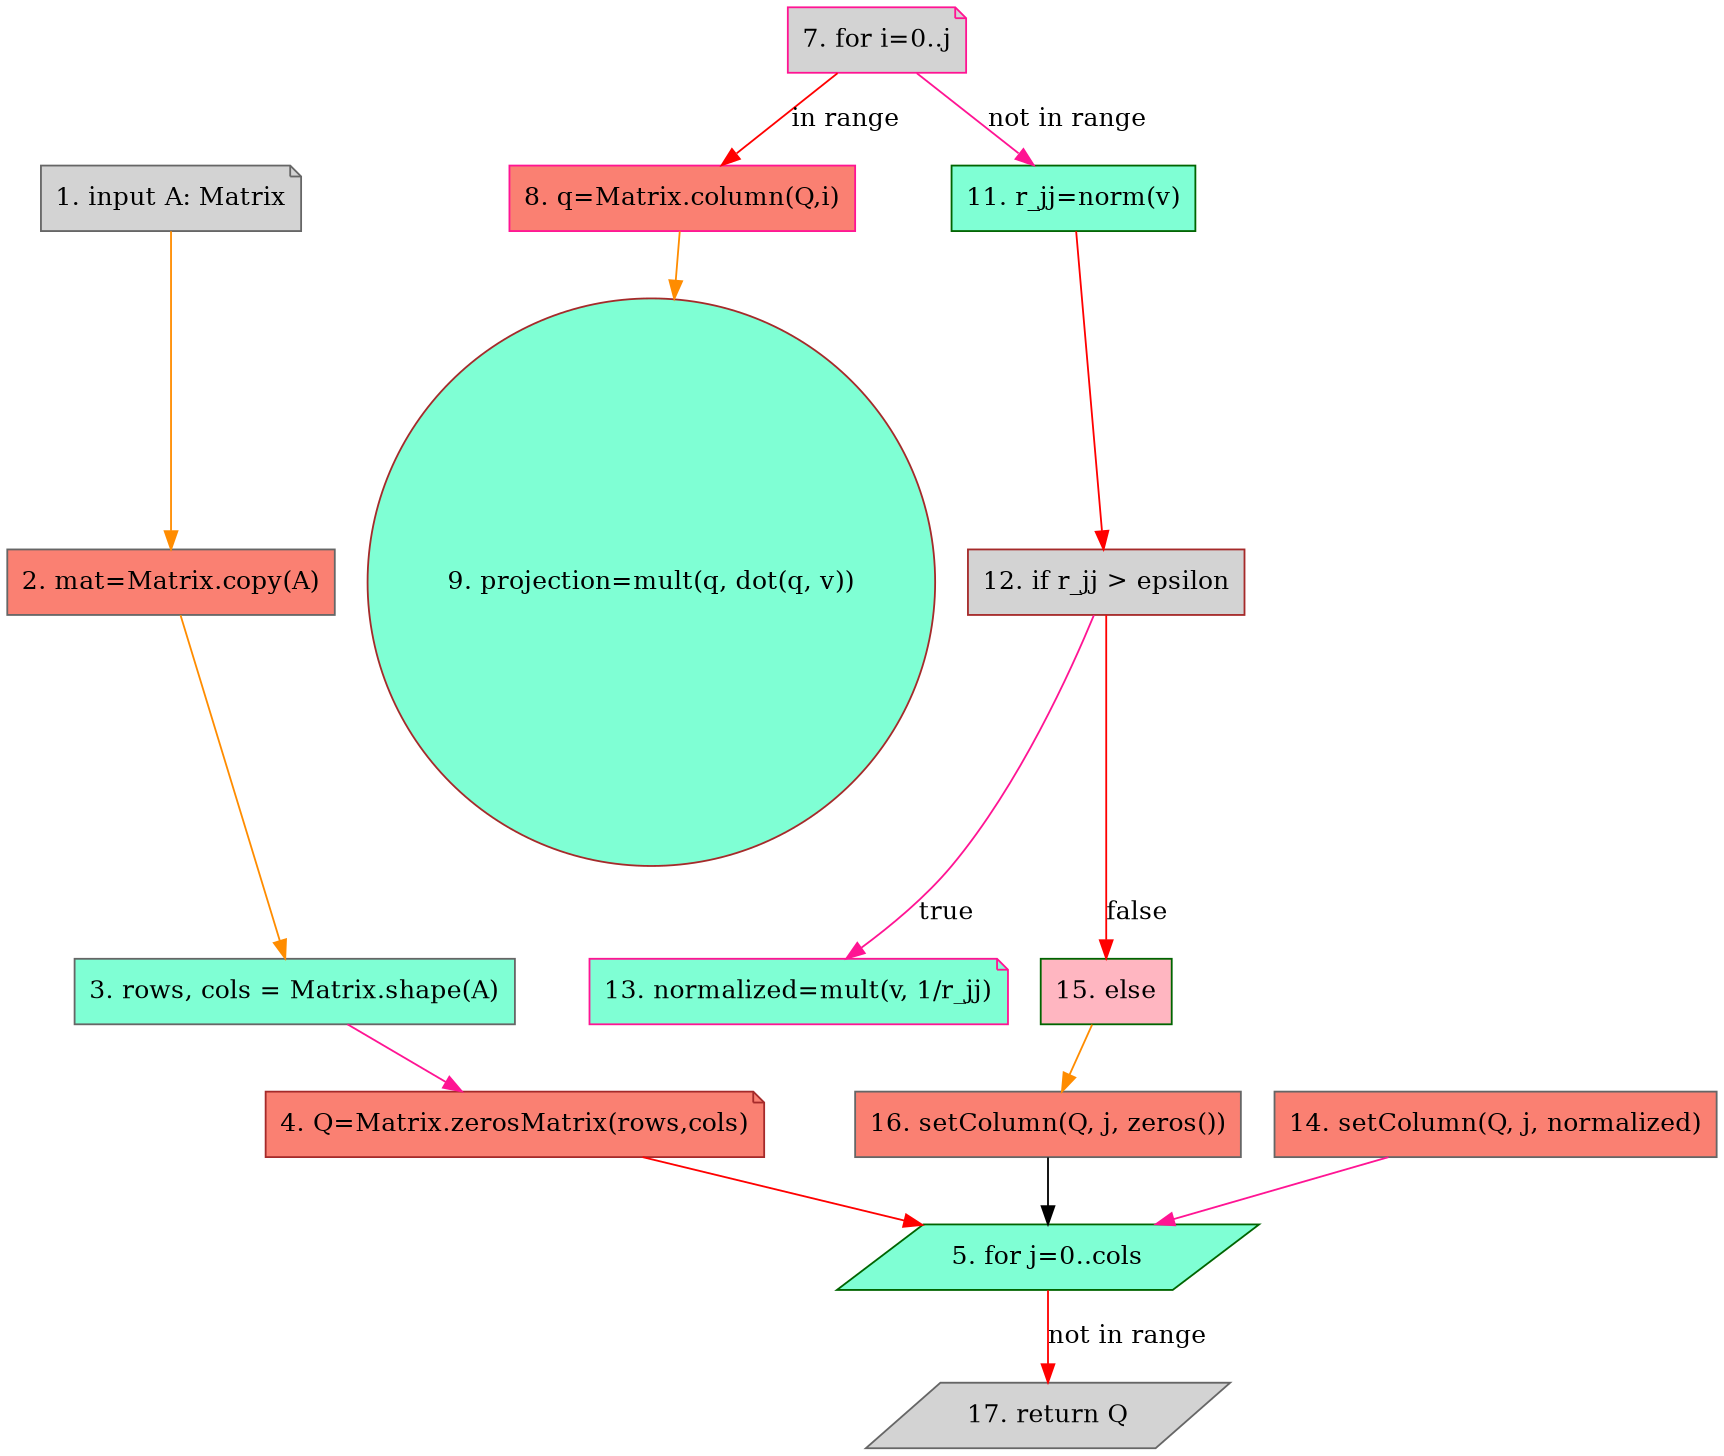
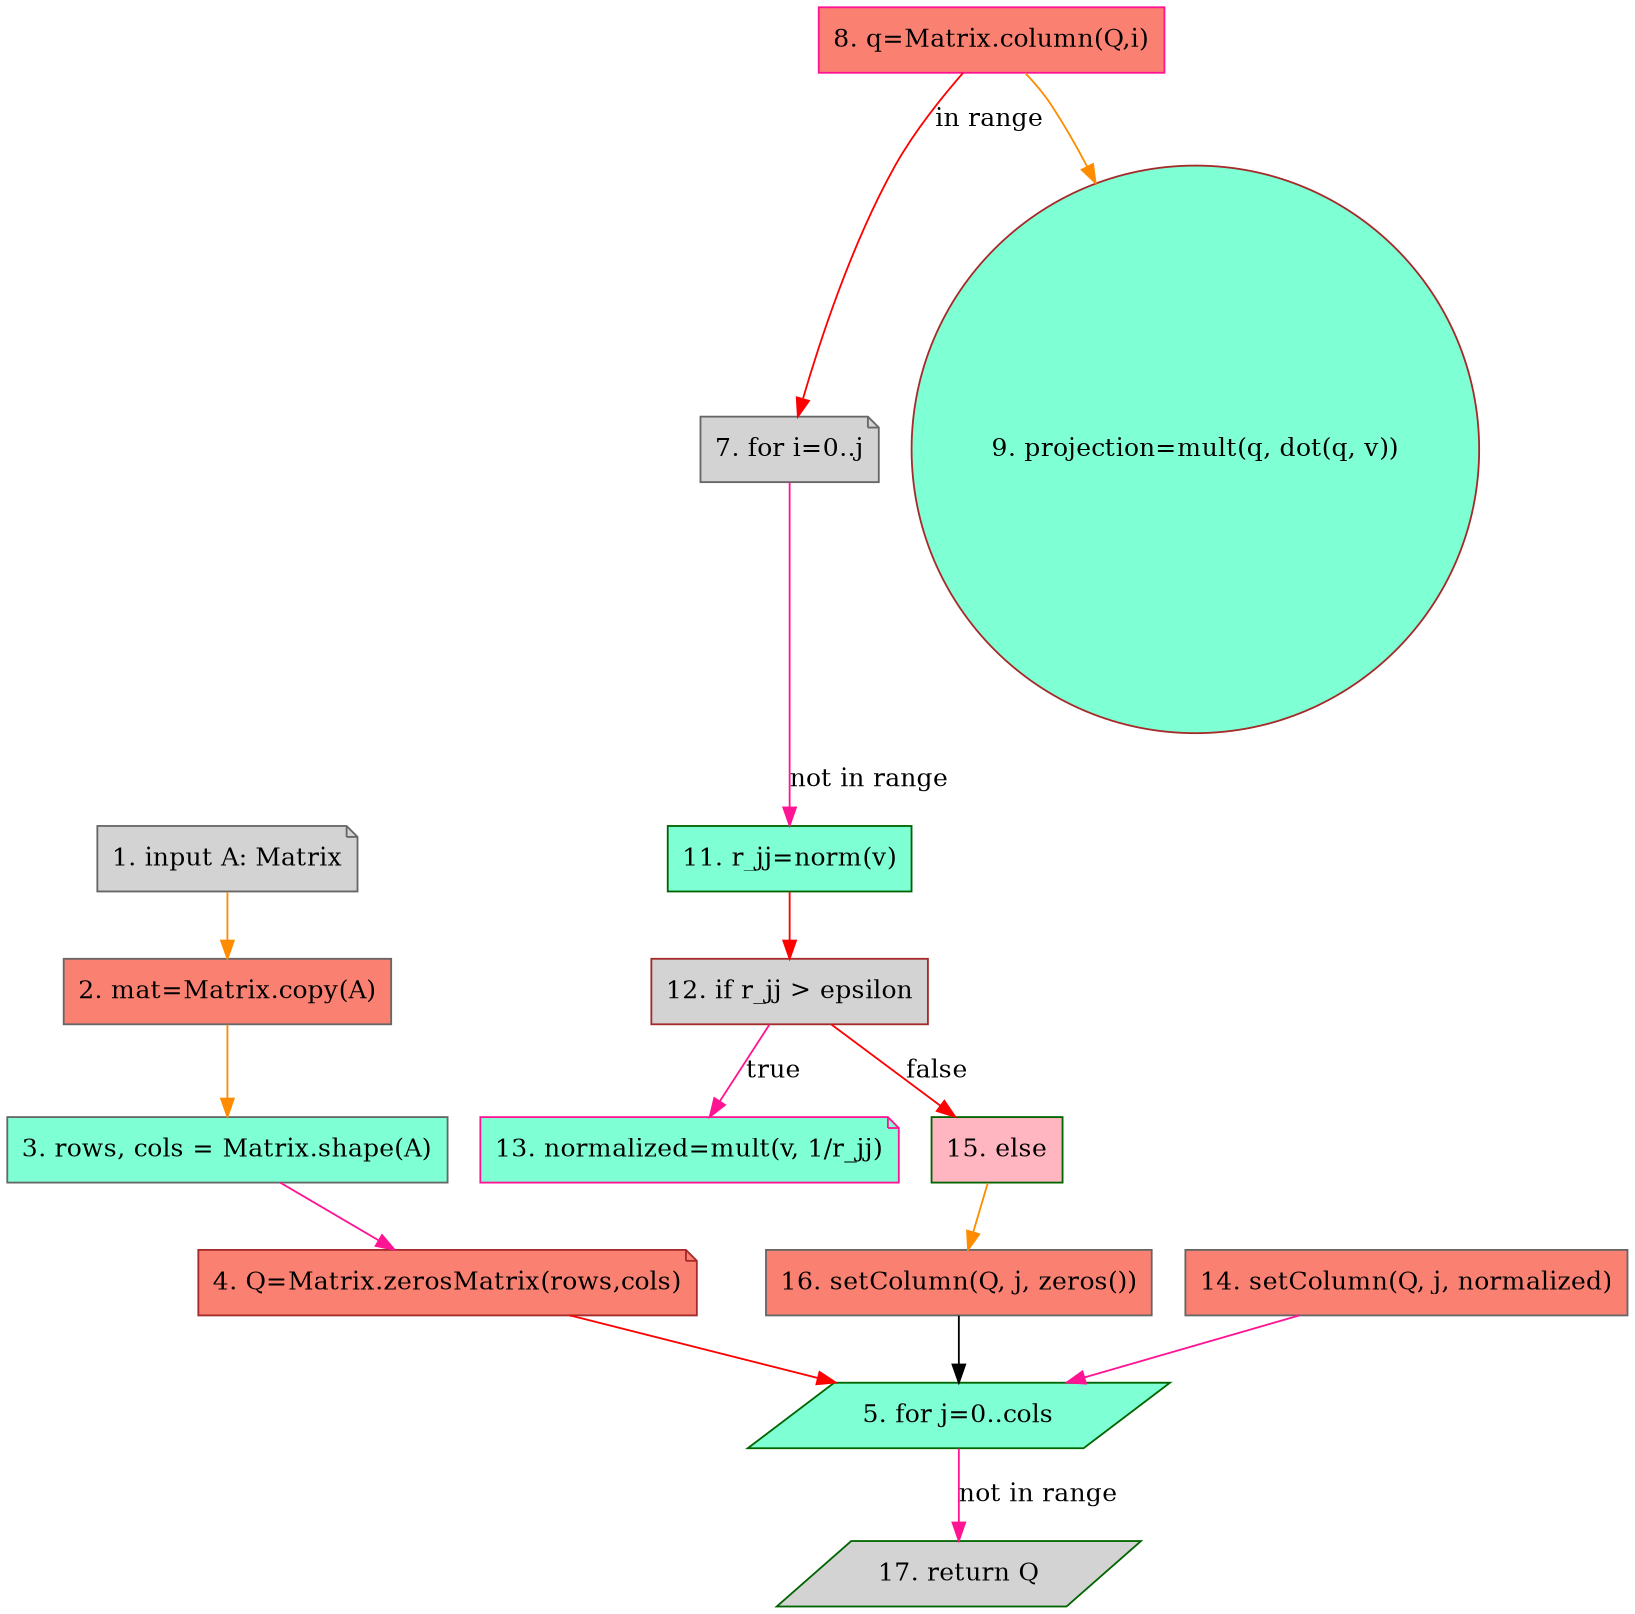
node "7. for i=0..j": color deeppink -> gray40
edge "7. for i=0..j" -> "8. q=Matrix.column(Q,i)": reversed
edge "5. for j=0..cols" -> "17. return Q": color red -> deeppink
node "17. return Q": color gray40 -> darkgreen
